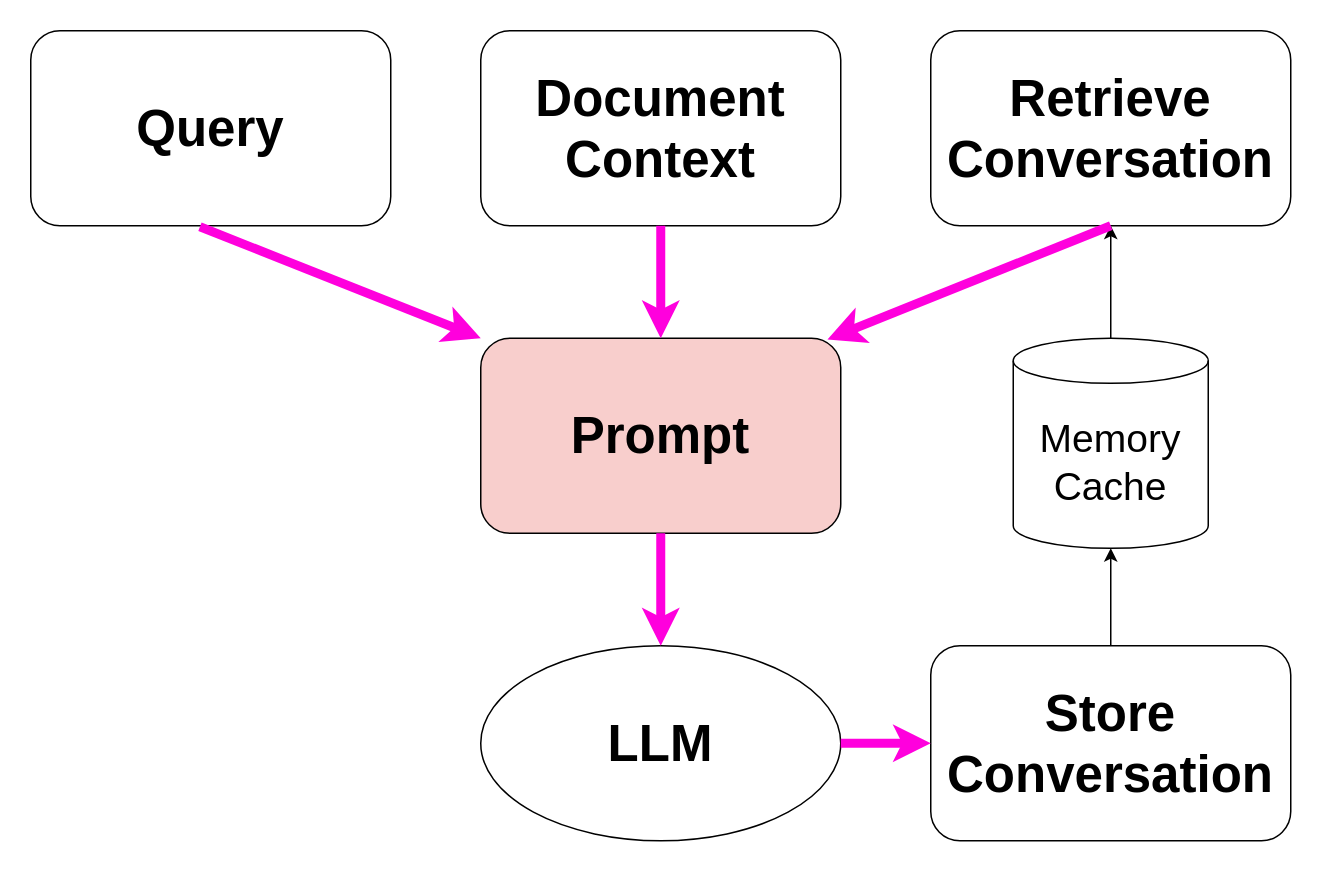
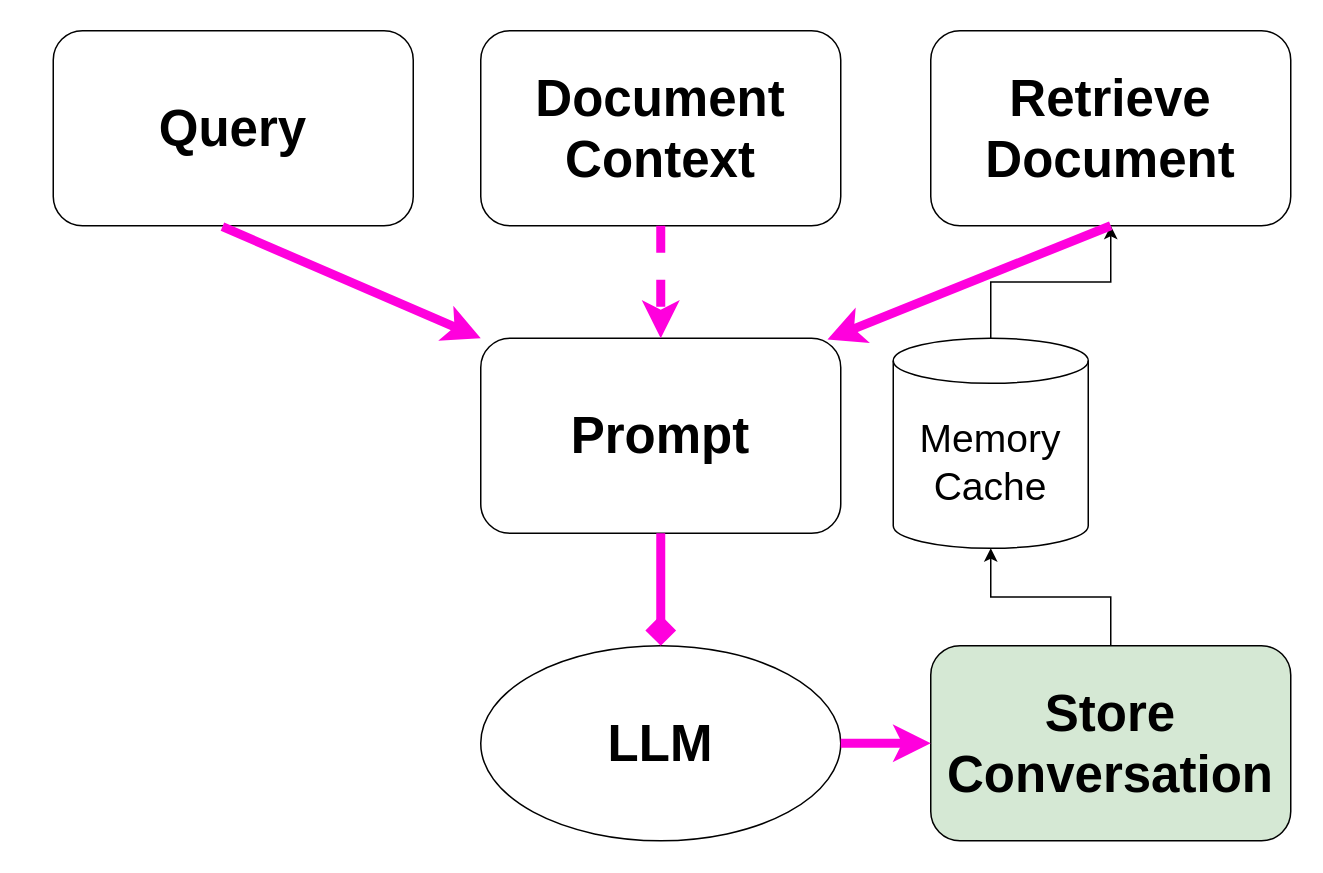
node "Query": moved (211, 128) -> (233, 128)
node "Retrieve Conversation": label "Retrieve Conversation" -> "Retrieve Document"
edge "Document Context" -> "Prompt": style solid -> dashed
node "Prompt": fillcolor #f8cecc -> #ffffff
node "Memory Cache": moved (1111, 443) -> (991, 443)
edge "Prompt" -> "LLM": arrowhead classic -> diamond
node "Store Conversation": fillcolor #ffffff -> #d5e8d4
